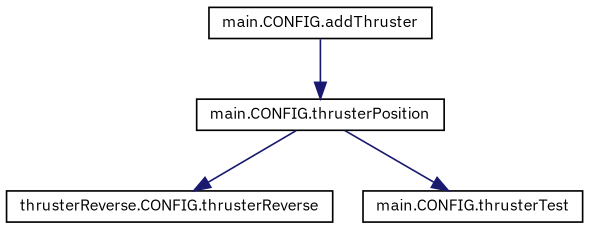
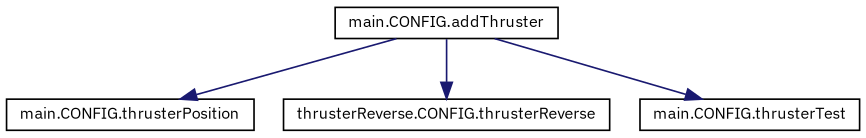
edge "main.CONFIG.thrusterPosition" -> "thrusterReverse.CONFIG.thrusterReverse": now "main.CONFIG.addThruster" -> "thrusterReverse.CONFIG.thrusterReverse"
edge "main.CONFIG.thrusterPosition" -> "main.CONFIG.thrusterTest": now "main.CONFIG.addThruster" -> "main.CONFIG.thrusterTest"
